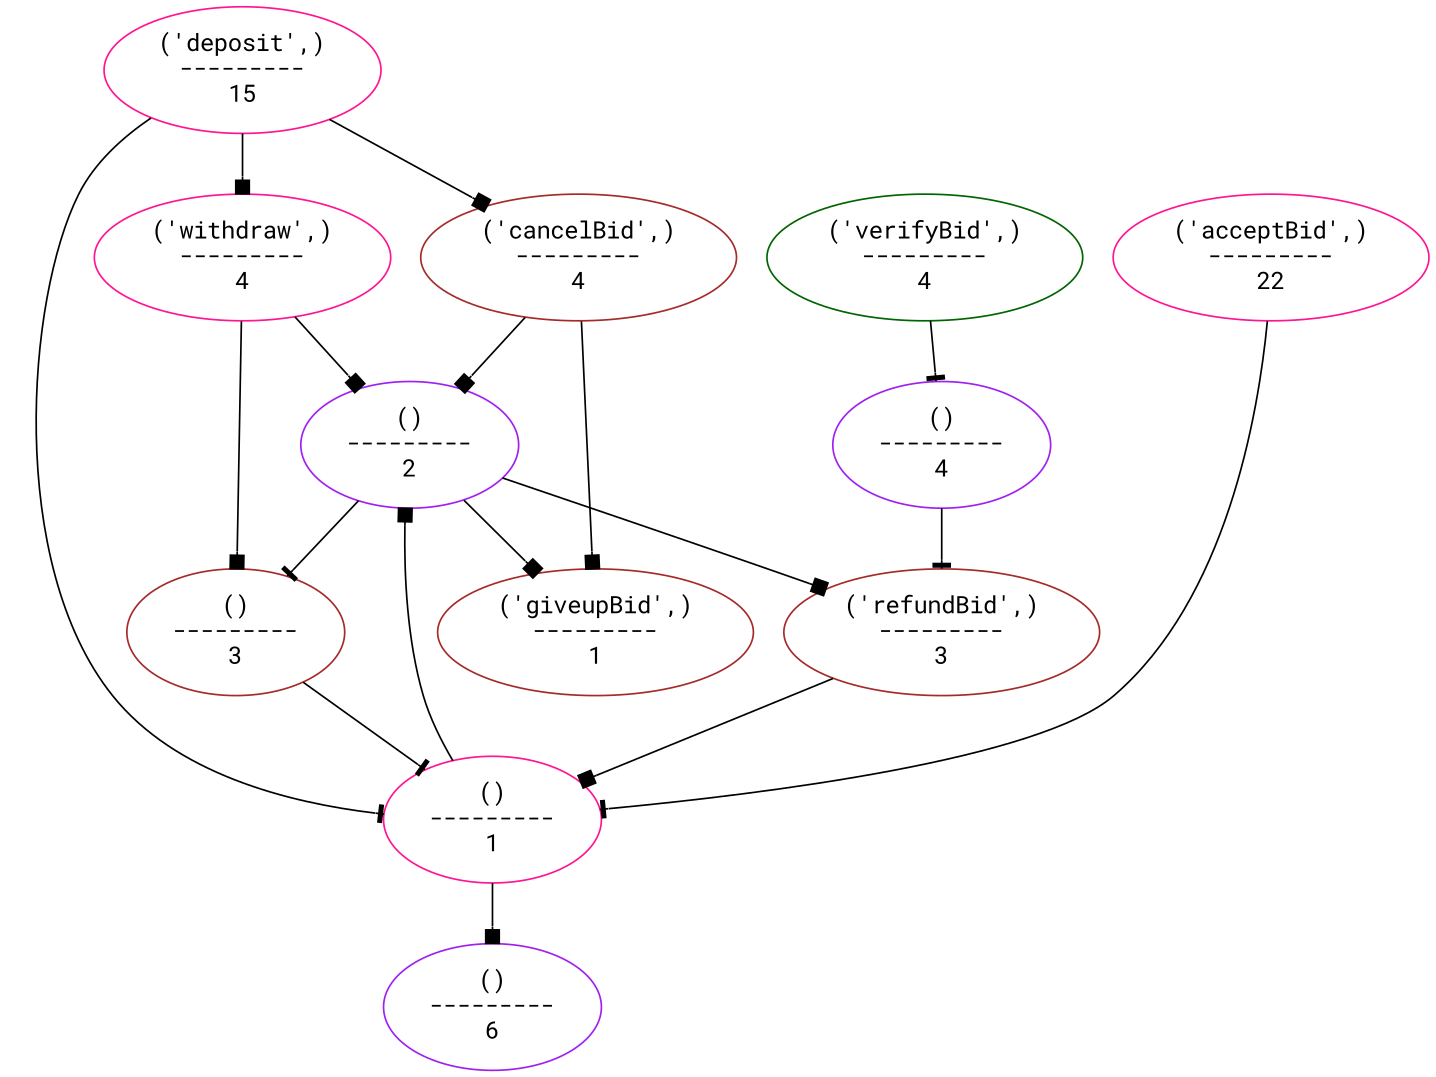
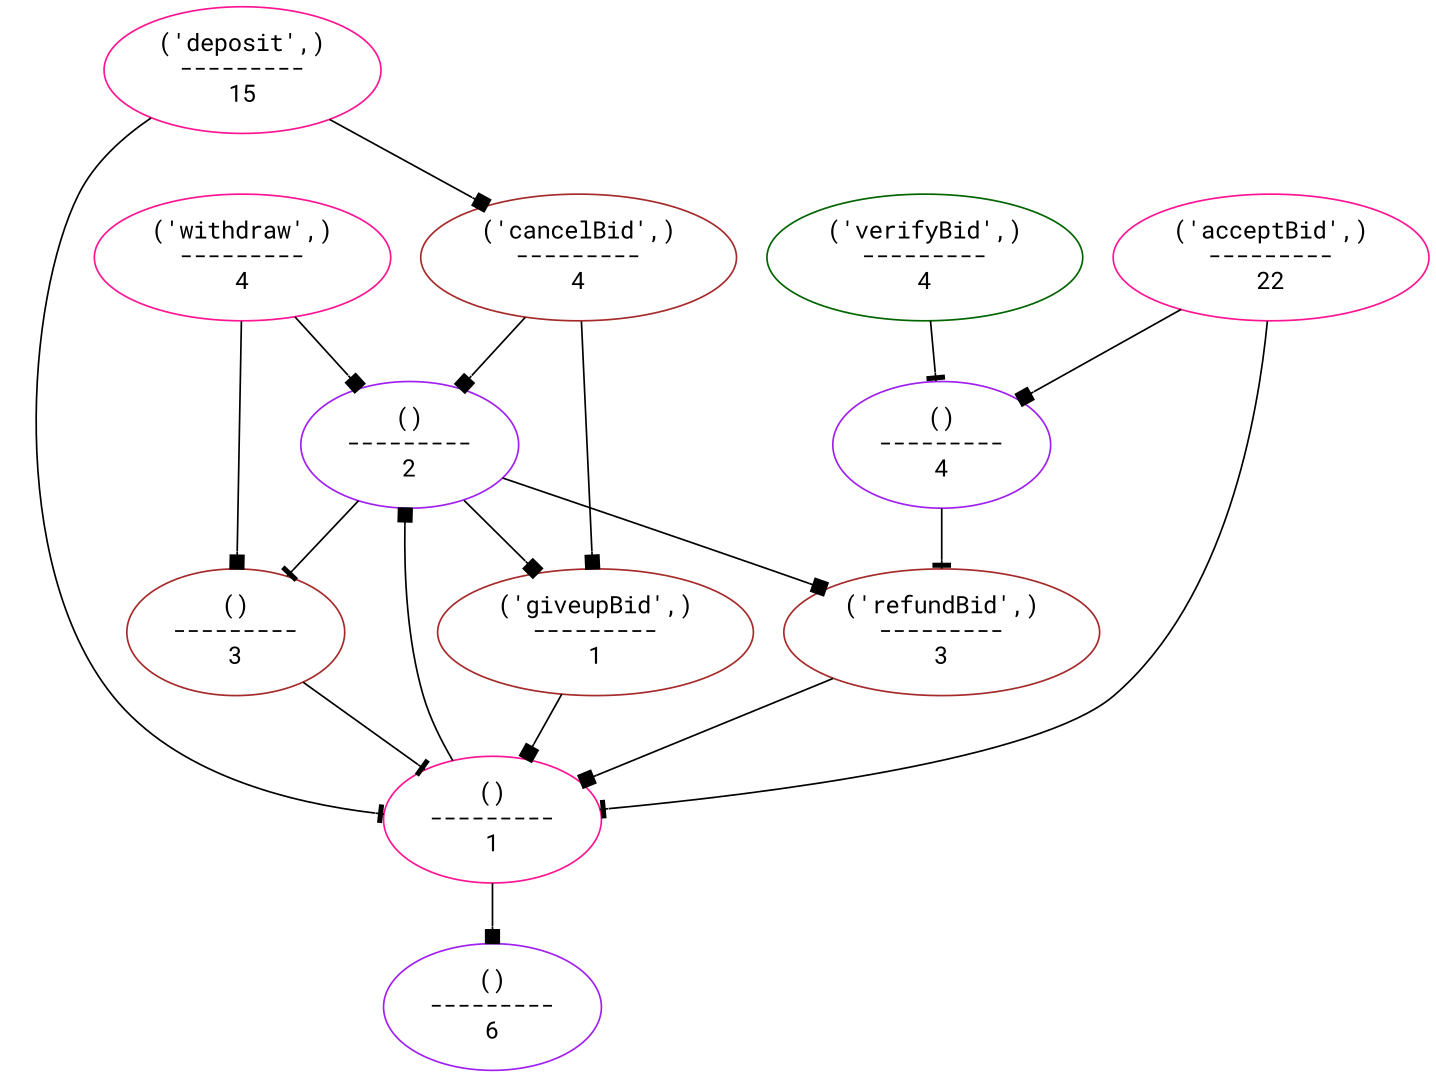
edge "('deposit',) --------- 15" -> "('withdraw',) --------- 4": removed
edge "('acceptBid',) --------- 22" -> "() --------- 4": added
edge "('giveupBid',) --------- 1" -> "() --------- 1": added
